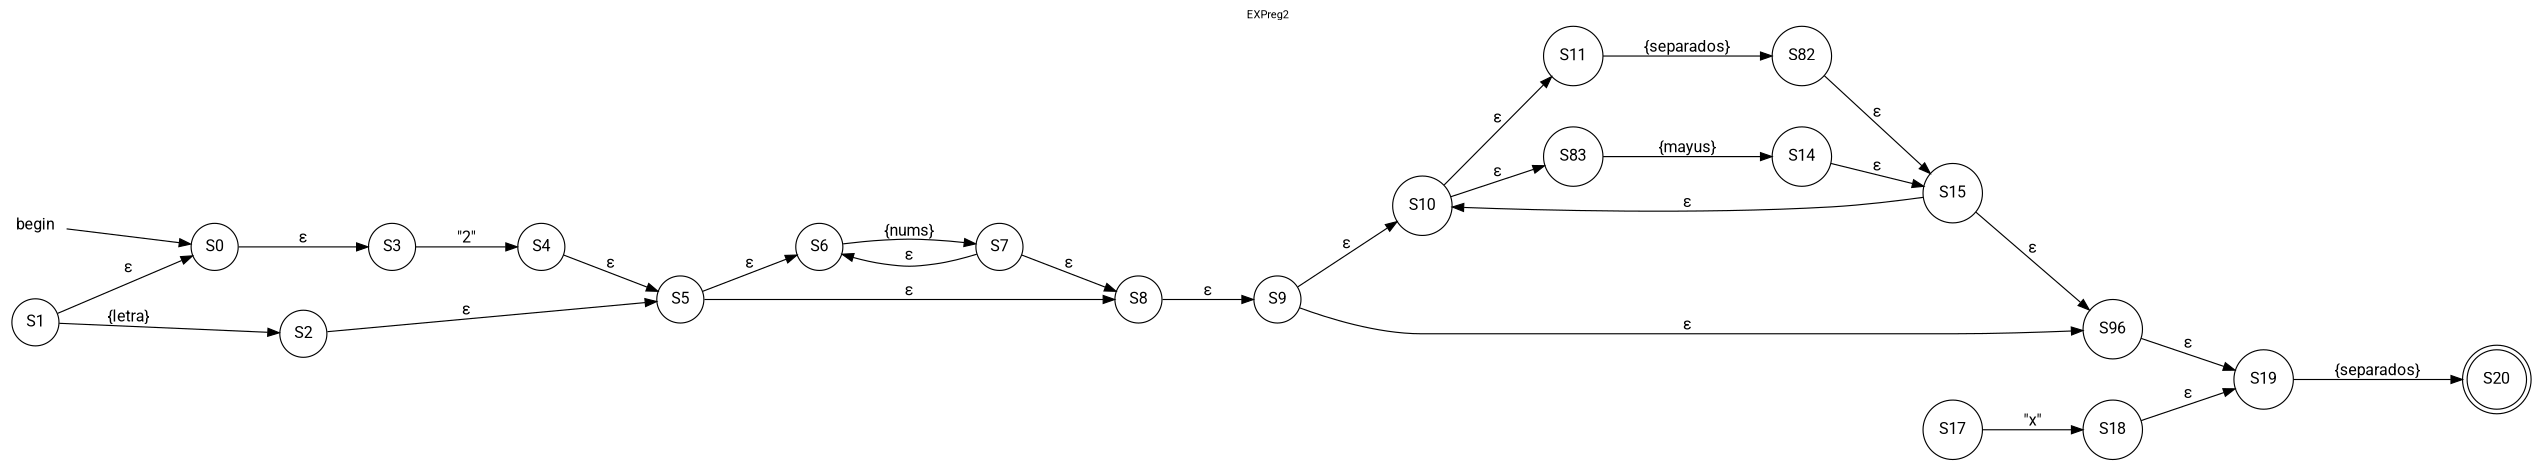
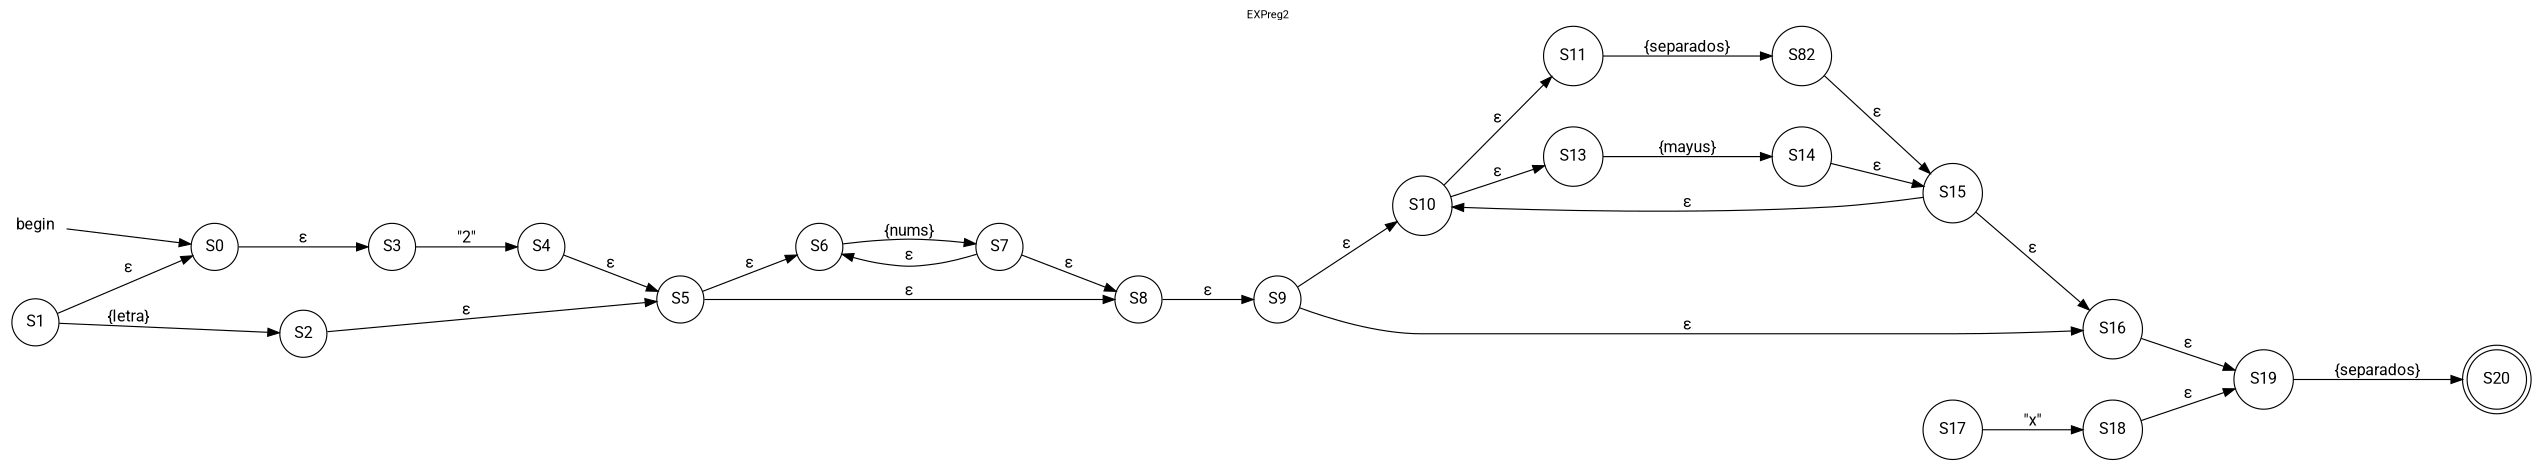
node "S83": label "S83" -> "S13"
node "S96": label "S96" -> "S16"
